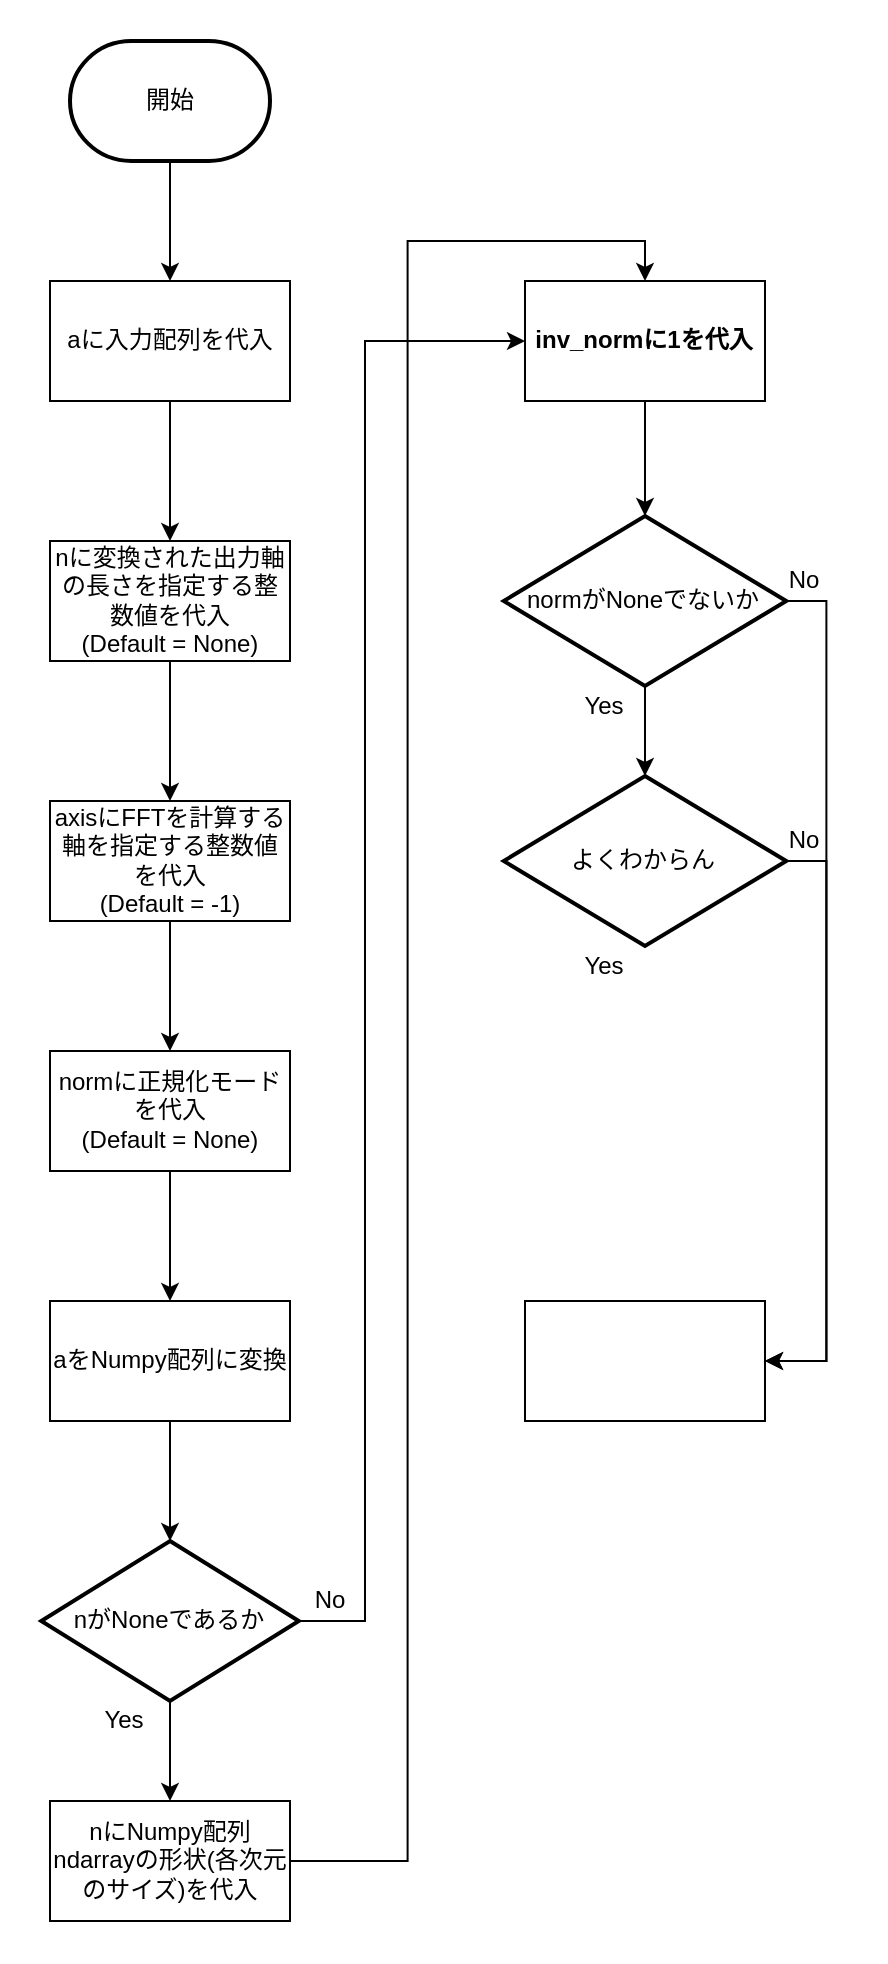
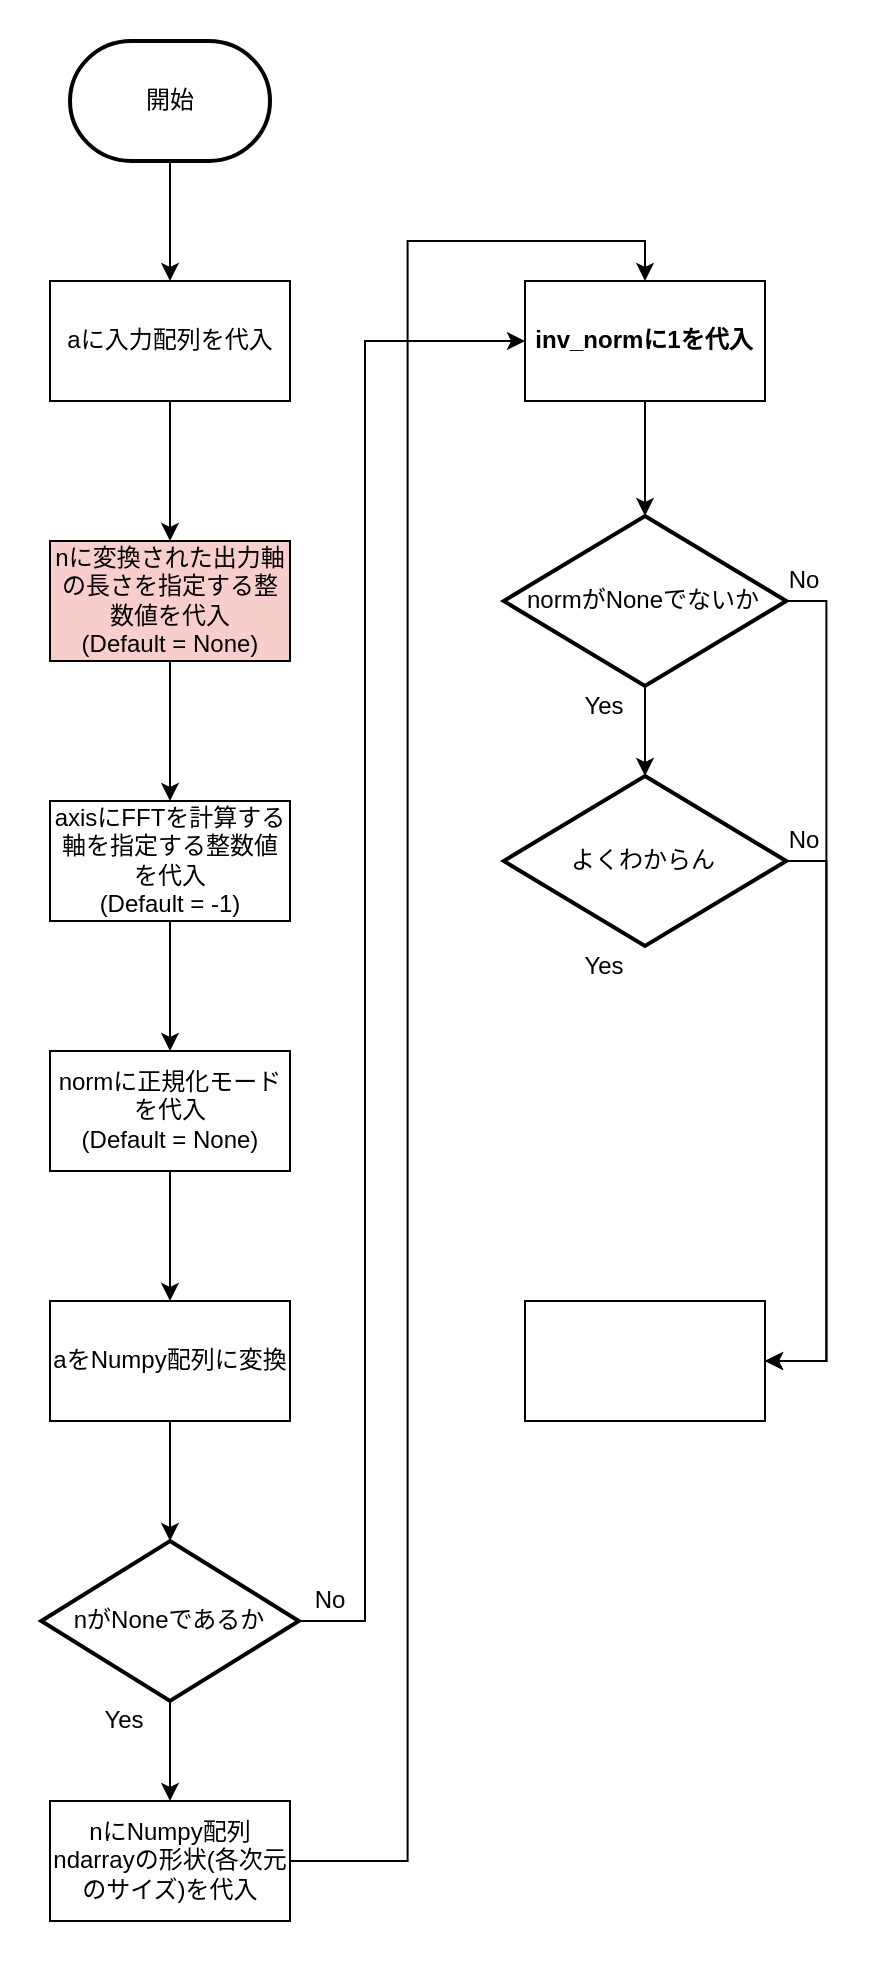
node "nに変換された出力軸の長さを指定する整数値を代入 (Default = None)": fillcolor #ffffff -> #f8cecc
